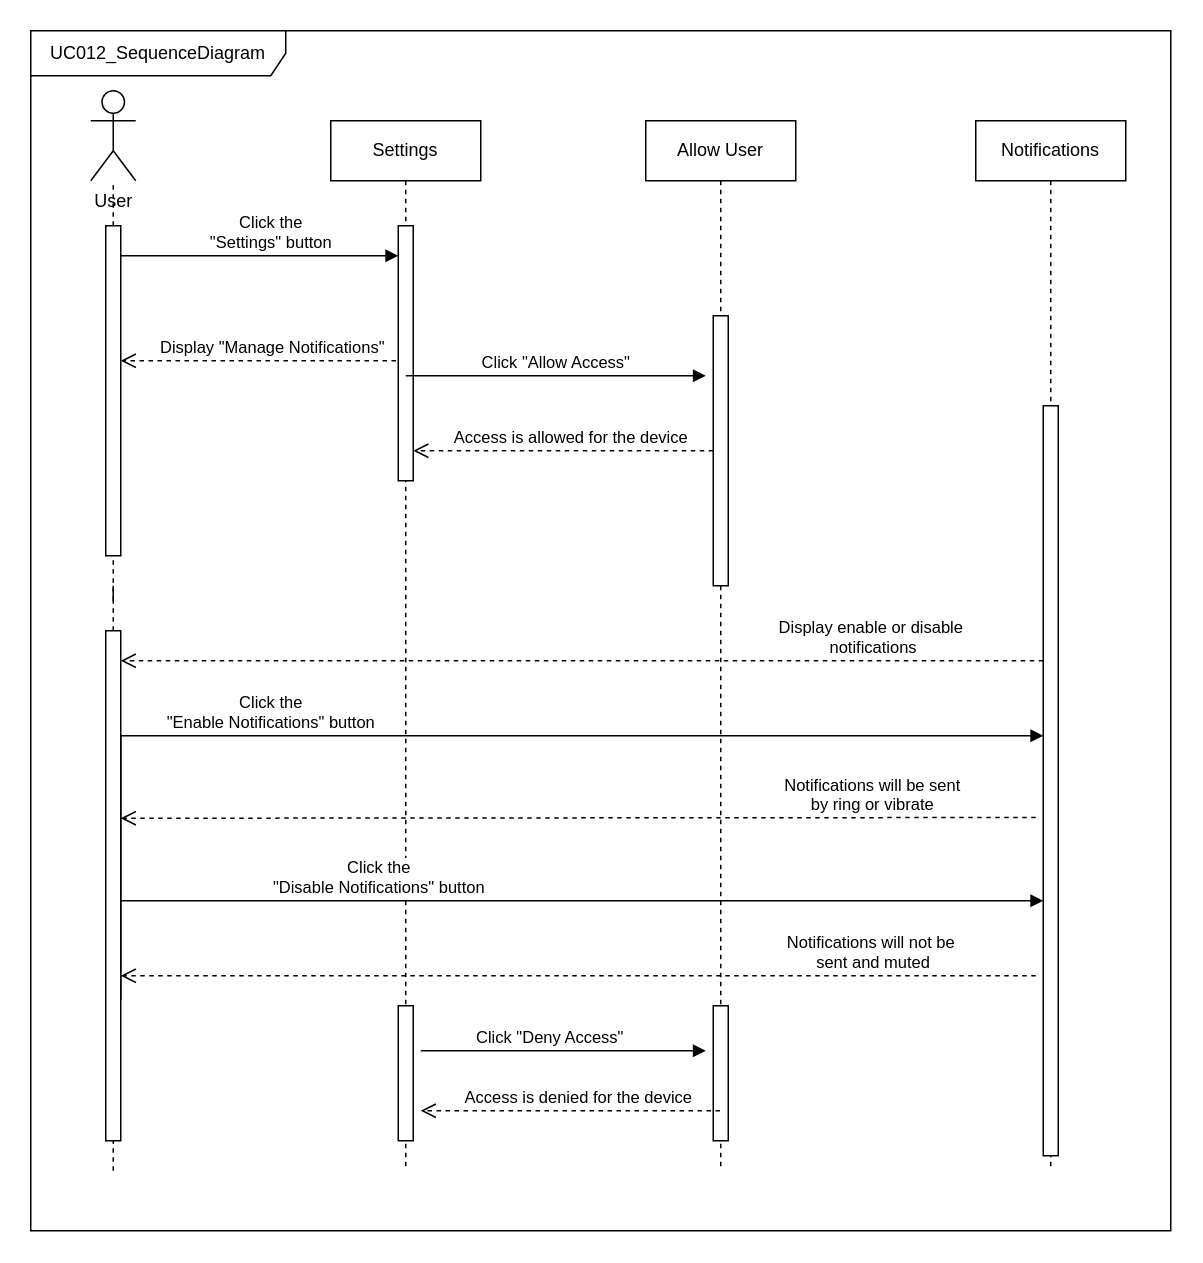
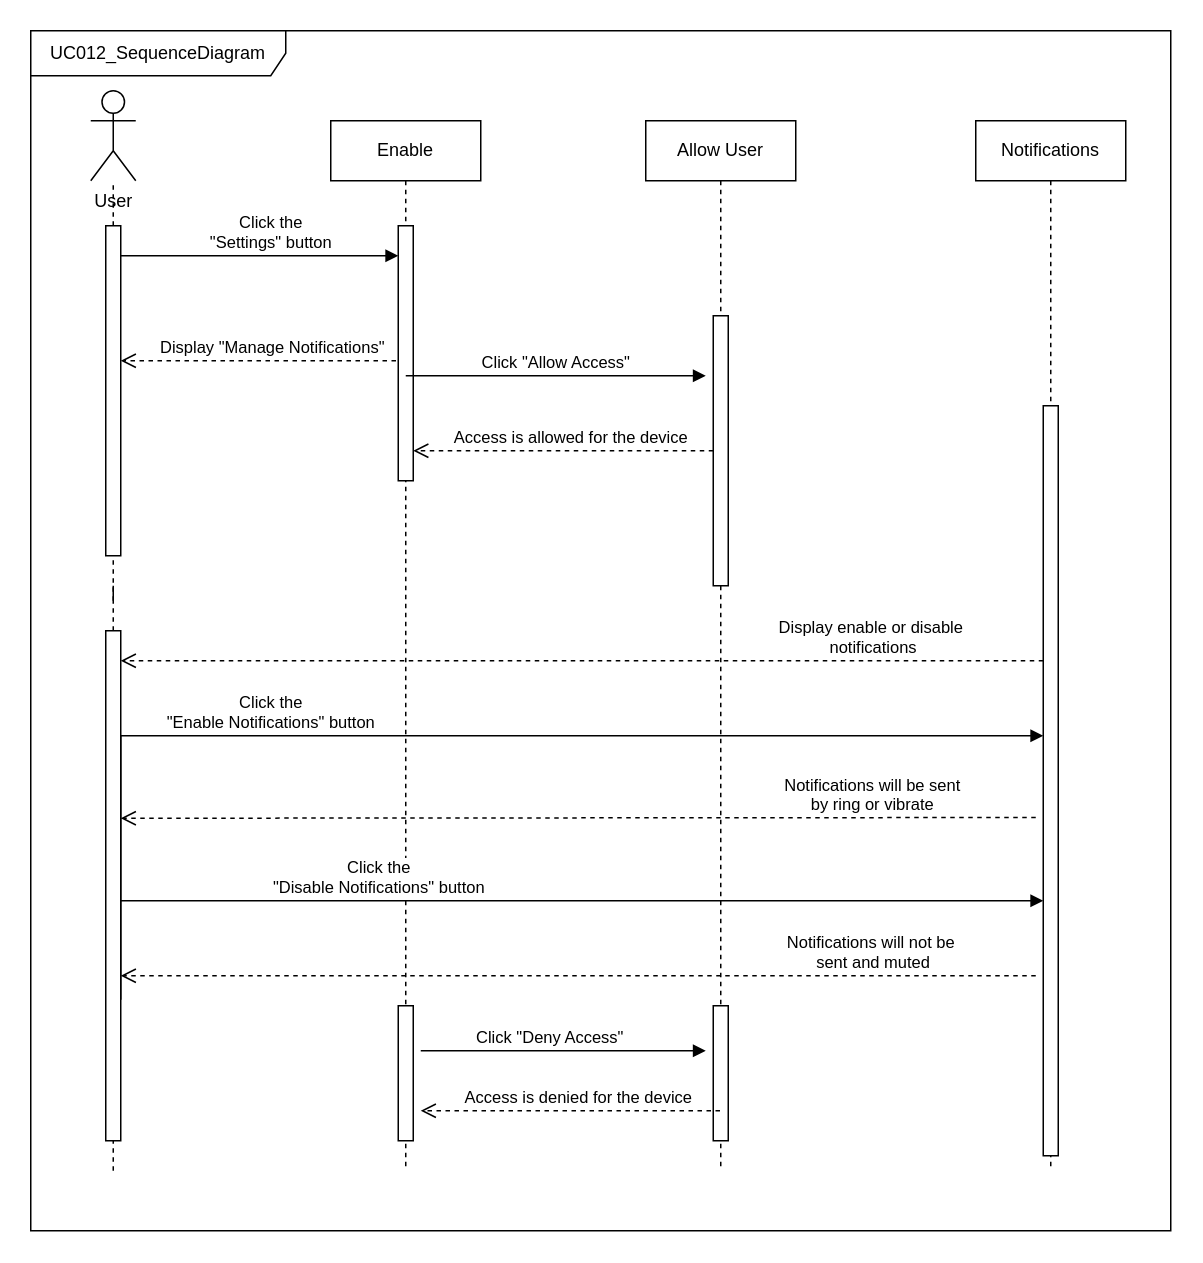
node "Settings": label "Settings" -> "Enable"
